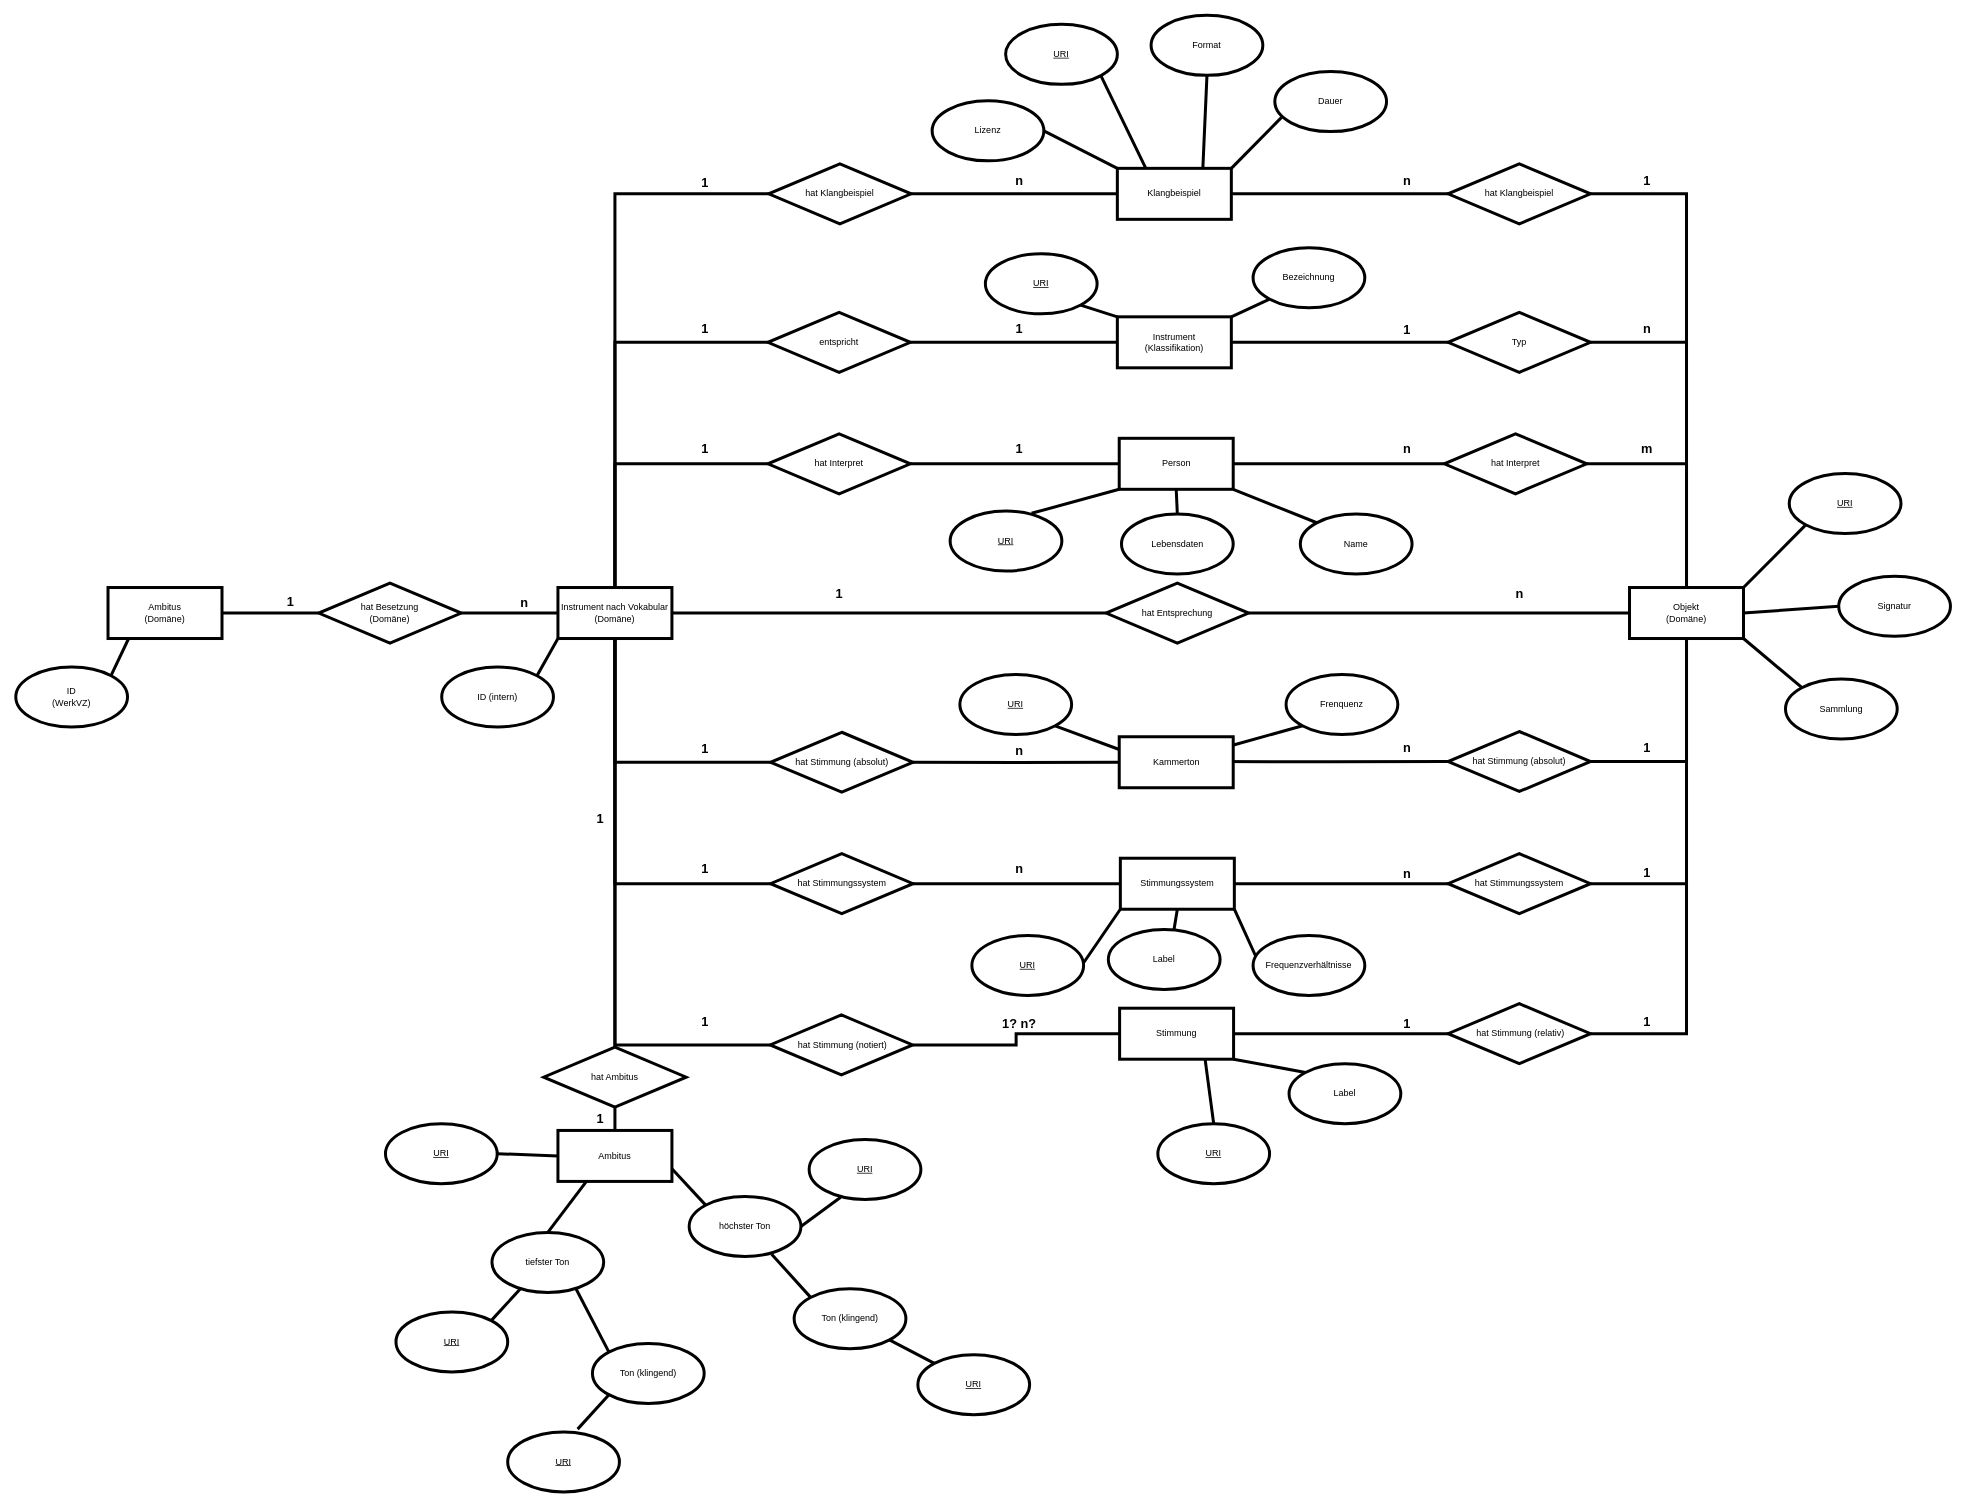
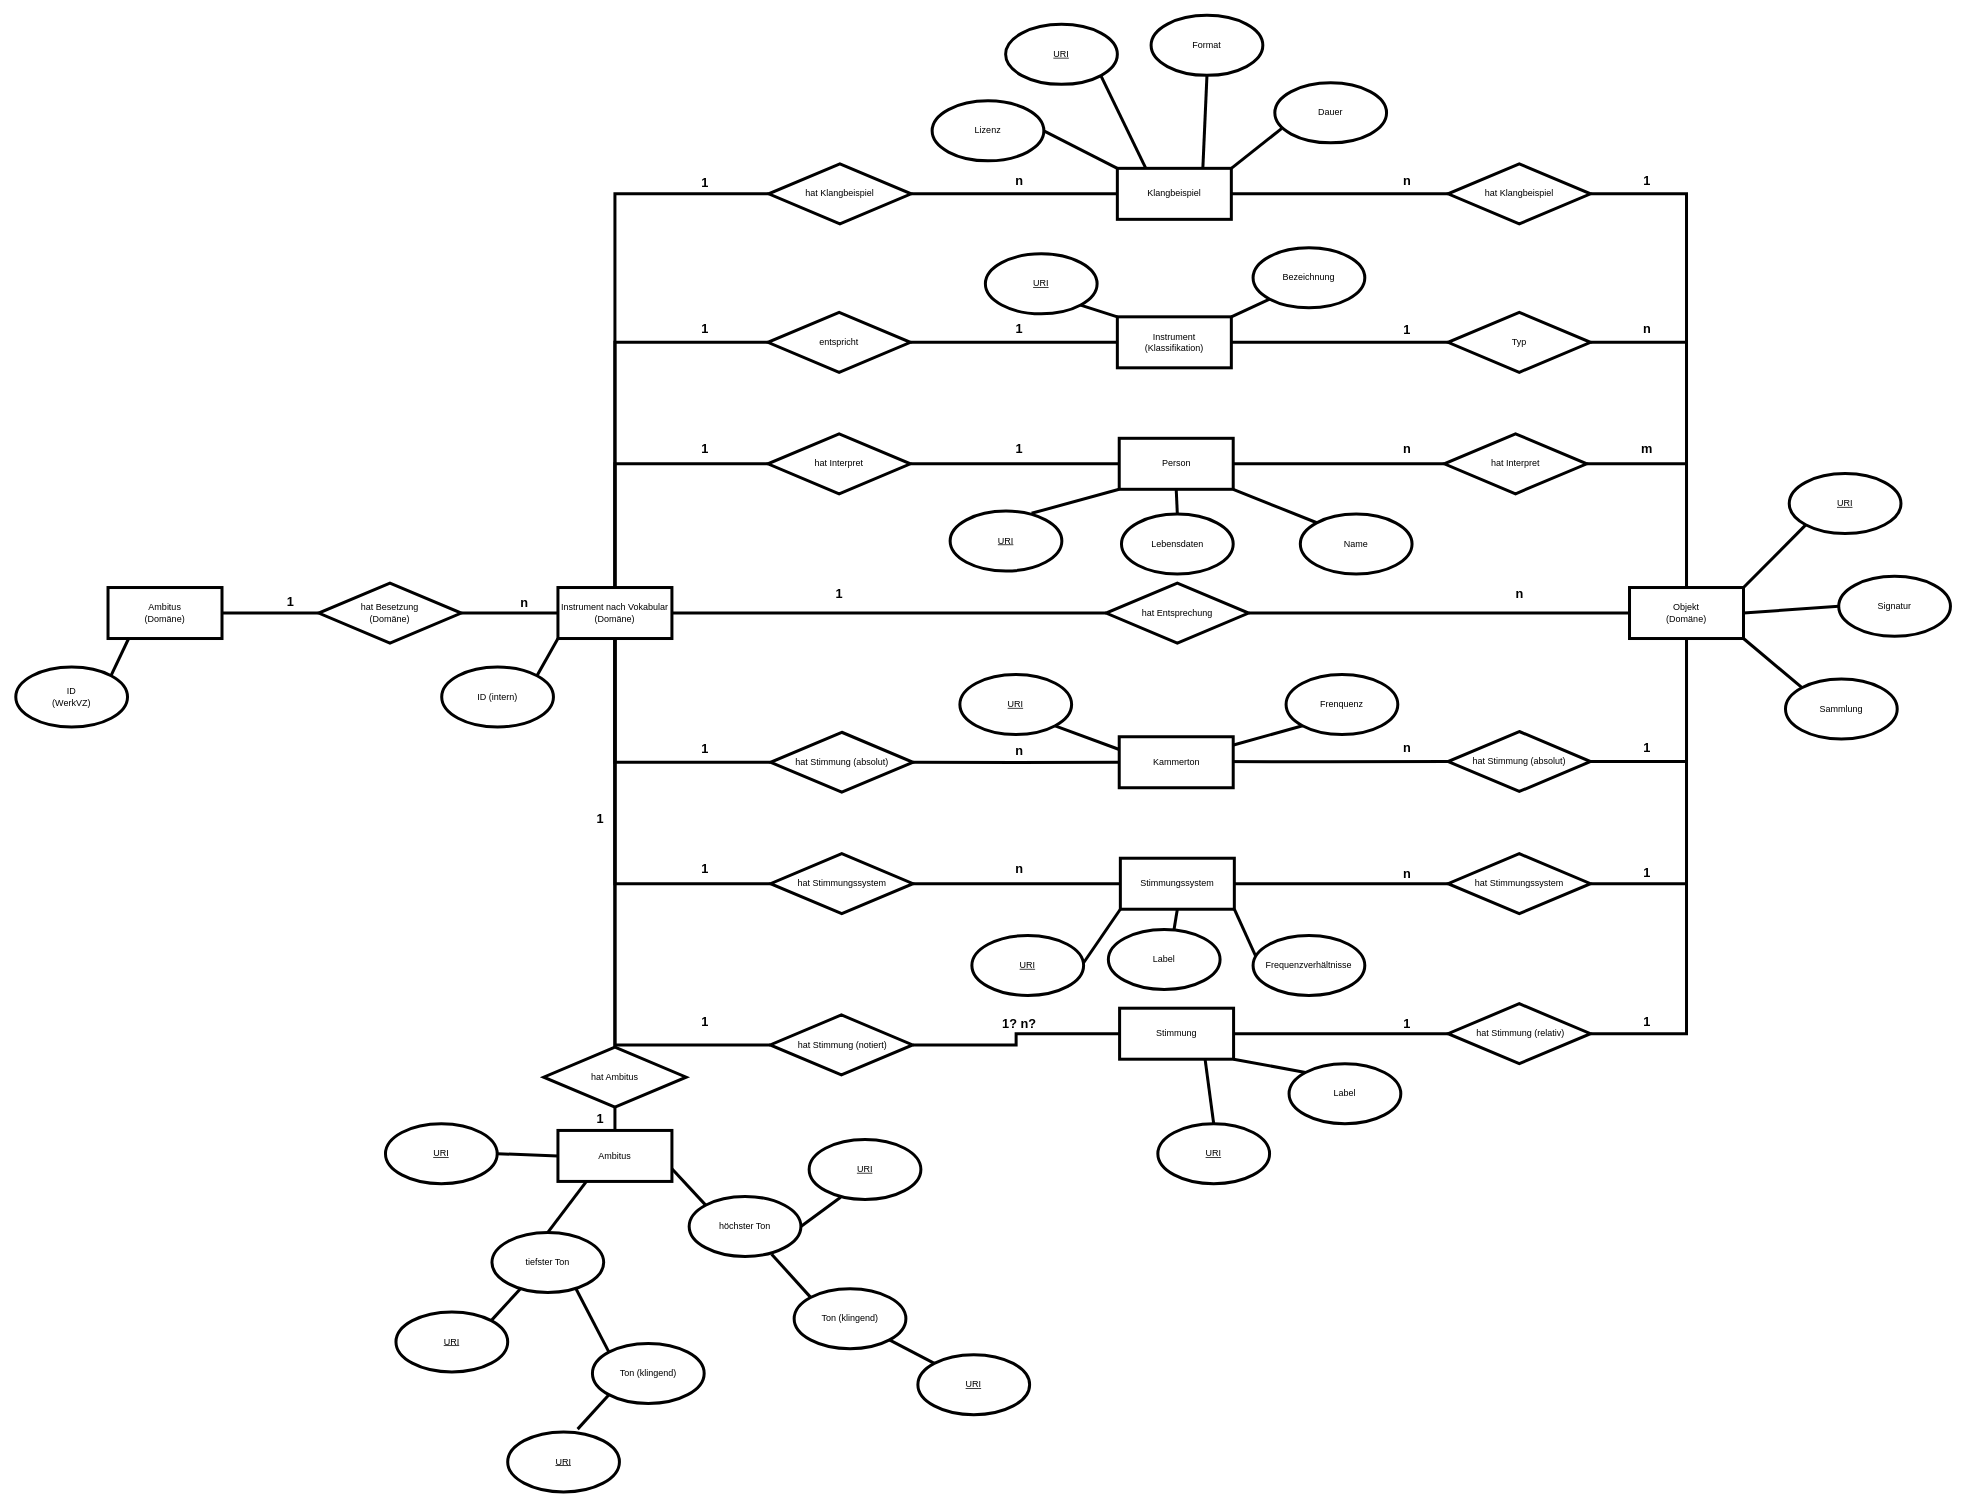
node "Dauer": moved (1331, 102) -> (1331, 113)
